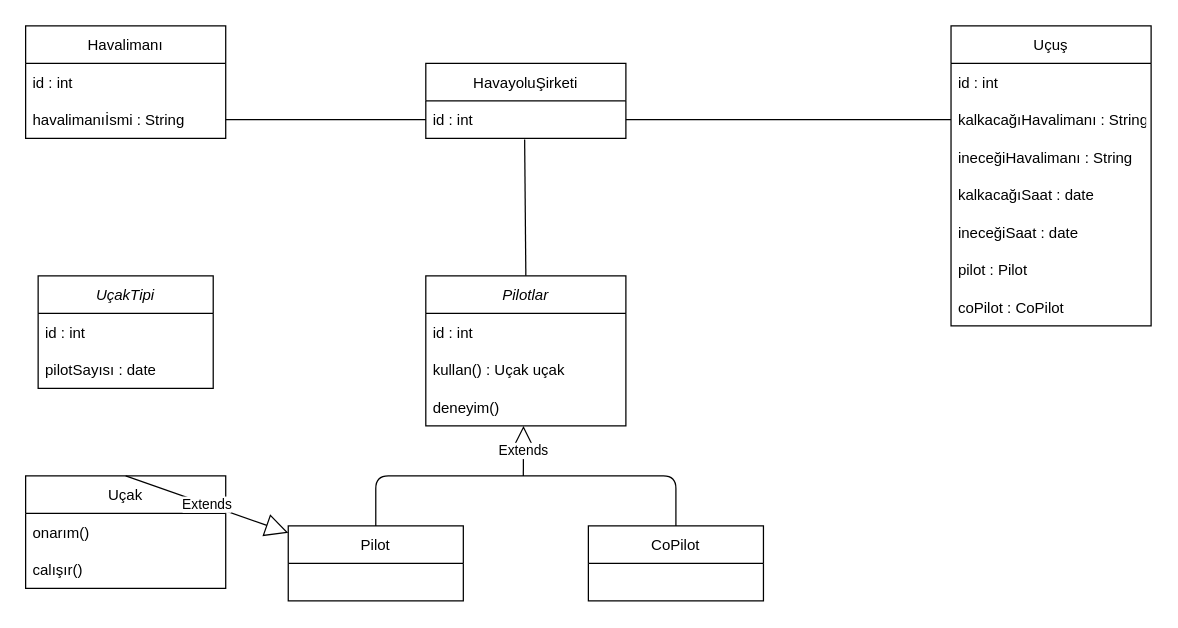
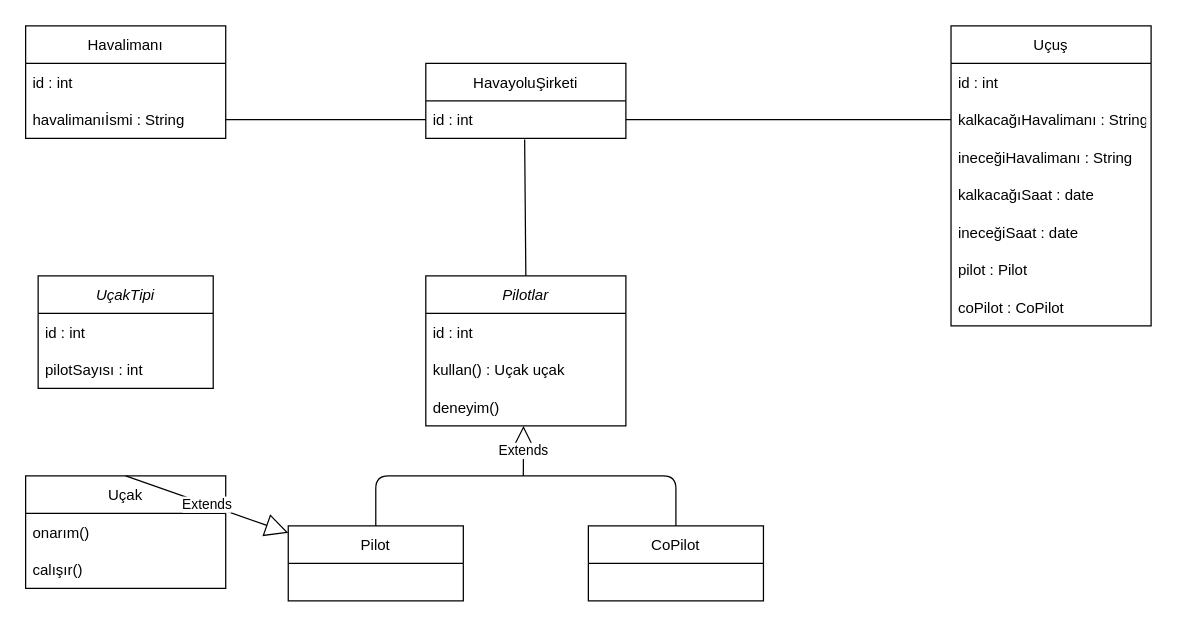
node "pilotSayısı : date": label "pilotSayısı : date" -> "pilotSayısı : int"
